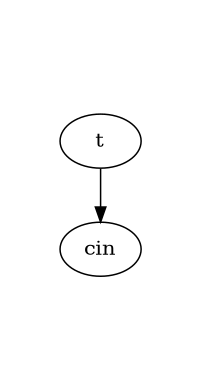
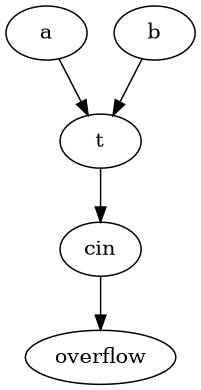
node "a": added
node "b": added
node "overflow": added
